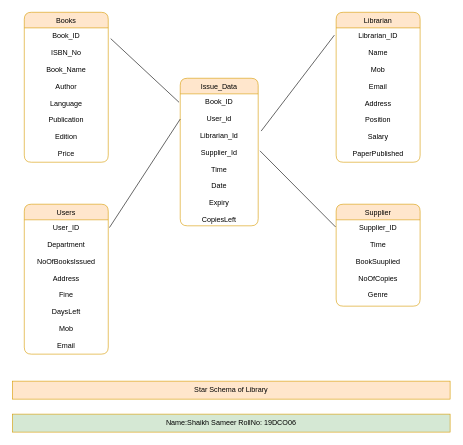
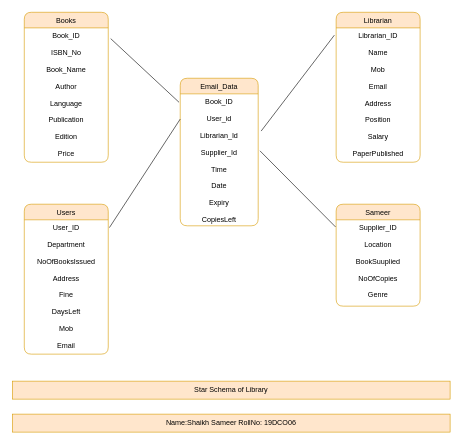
node "Issue_Data": label "Issue_Data" -> "Email_Data"
node "Supplier": label "Supplier" -> "Sameer"
node "Supplier_ID Time BookSuuplied NoOfCopies Genre": label "Supplier_ID Time BookSuuplied NoOfCopies Genre" -> "Supplier_ID Location BookSuuplied NoOfCopies Genre"
node "Name:Shaikh Sameer RollNo: 19DCO06": fillcolor #d5e8d4 -> #ffe6cc
